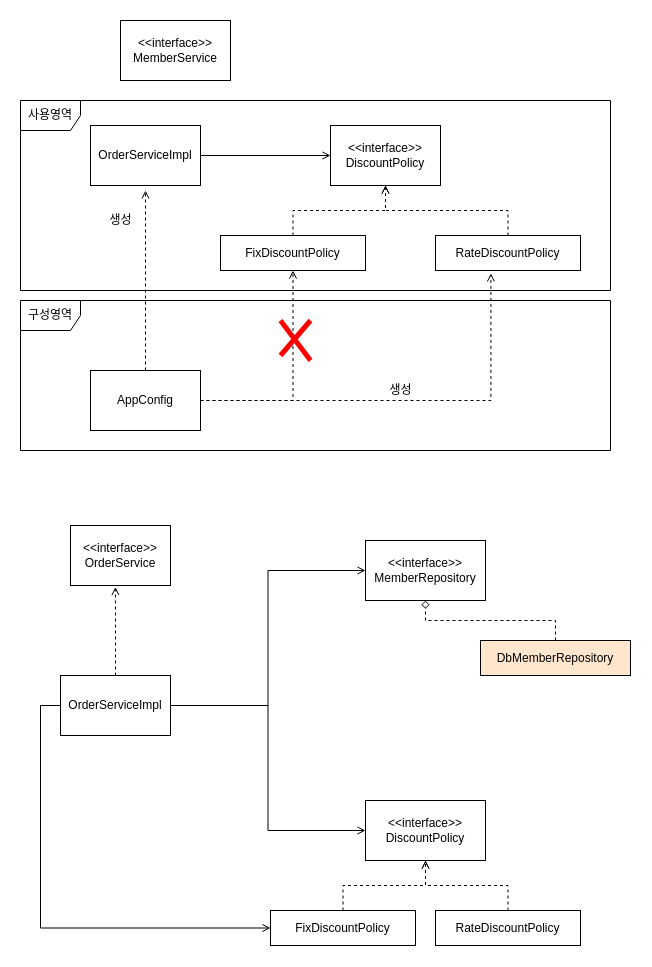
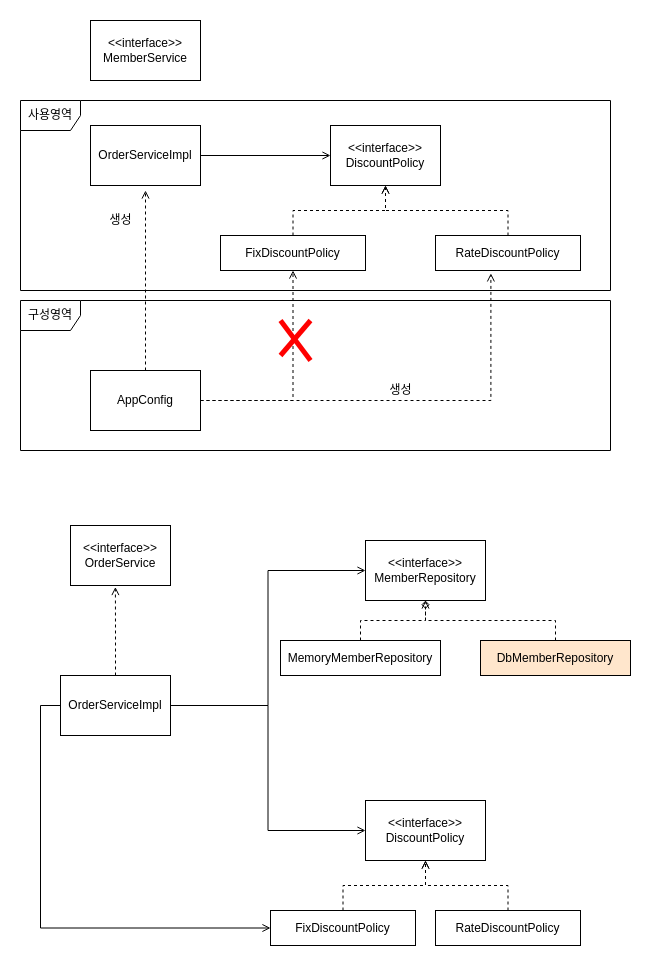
node "<<interface>> MemberService": moved (176, 51) -> (146, 51)
edge "MemoryMemberRepository" -> "<<interface>> MemberRepository": added
node "MemoryMemberRepository": added
